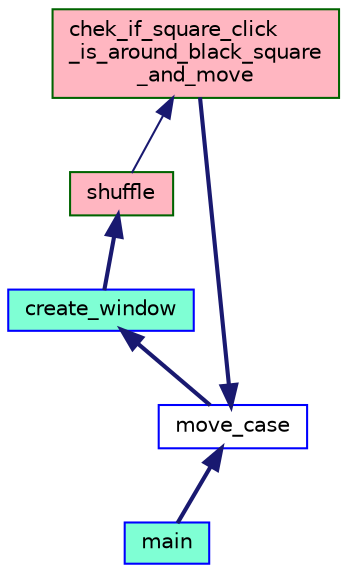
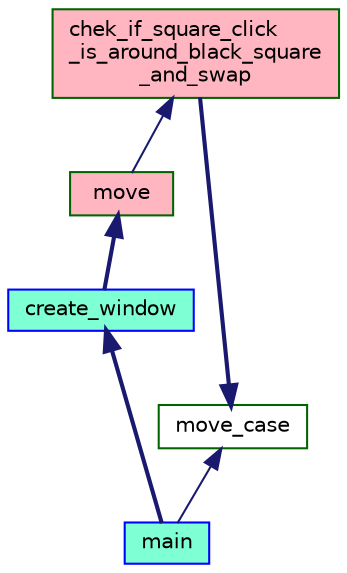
node "chek_if_square_click _is_around_black_square _and_move": label "chek_if_square_click _is_around_black_square _and_move" -> "chek_if_square_click _is_around_black_square _and_swap"
node "shuffle": label "shuffle" -> "move"
edge "move_case" -> "create_window": now "main" -> "create_window"
node "move_case": color blue -> darkgreen
edge "main" -> "move_case": style bold -> solid
